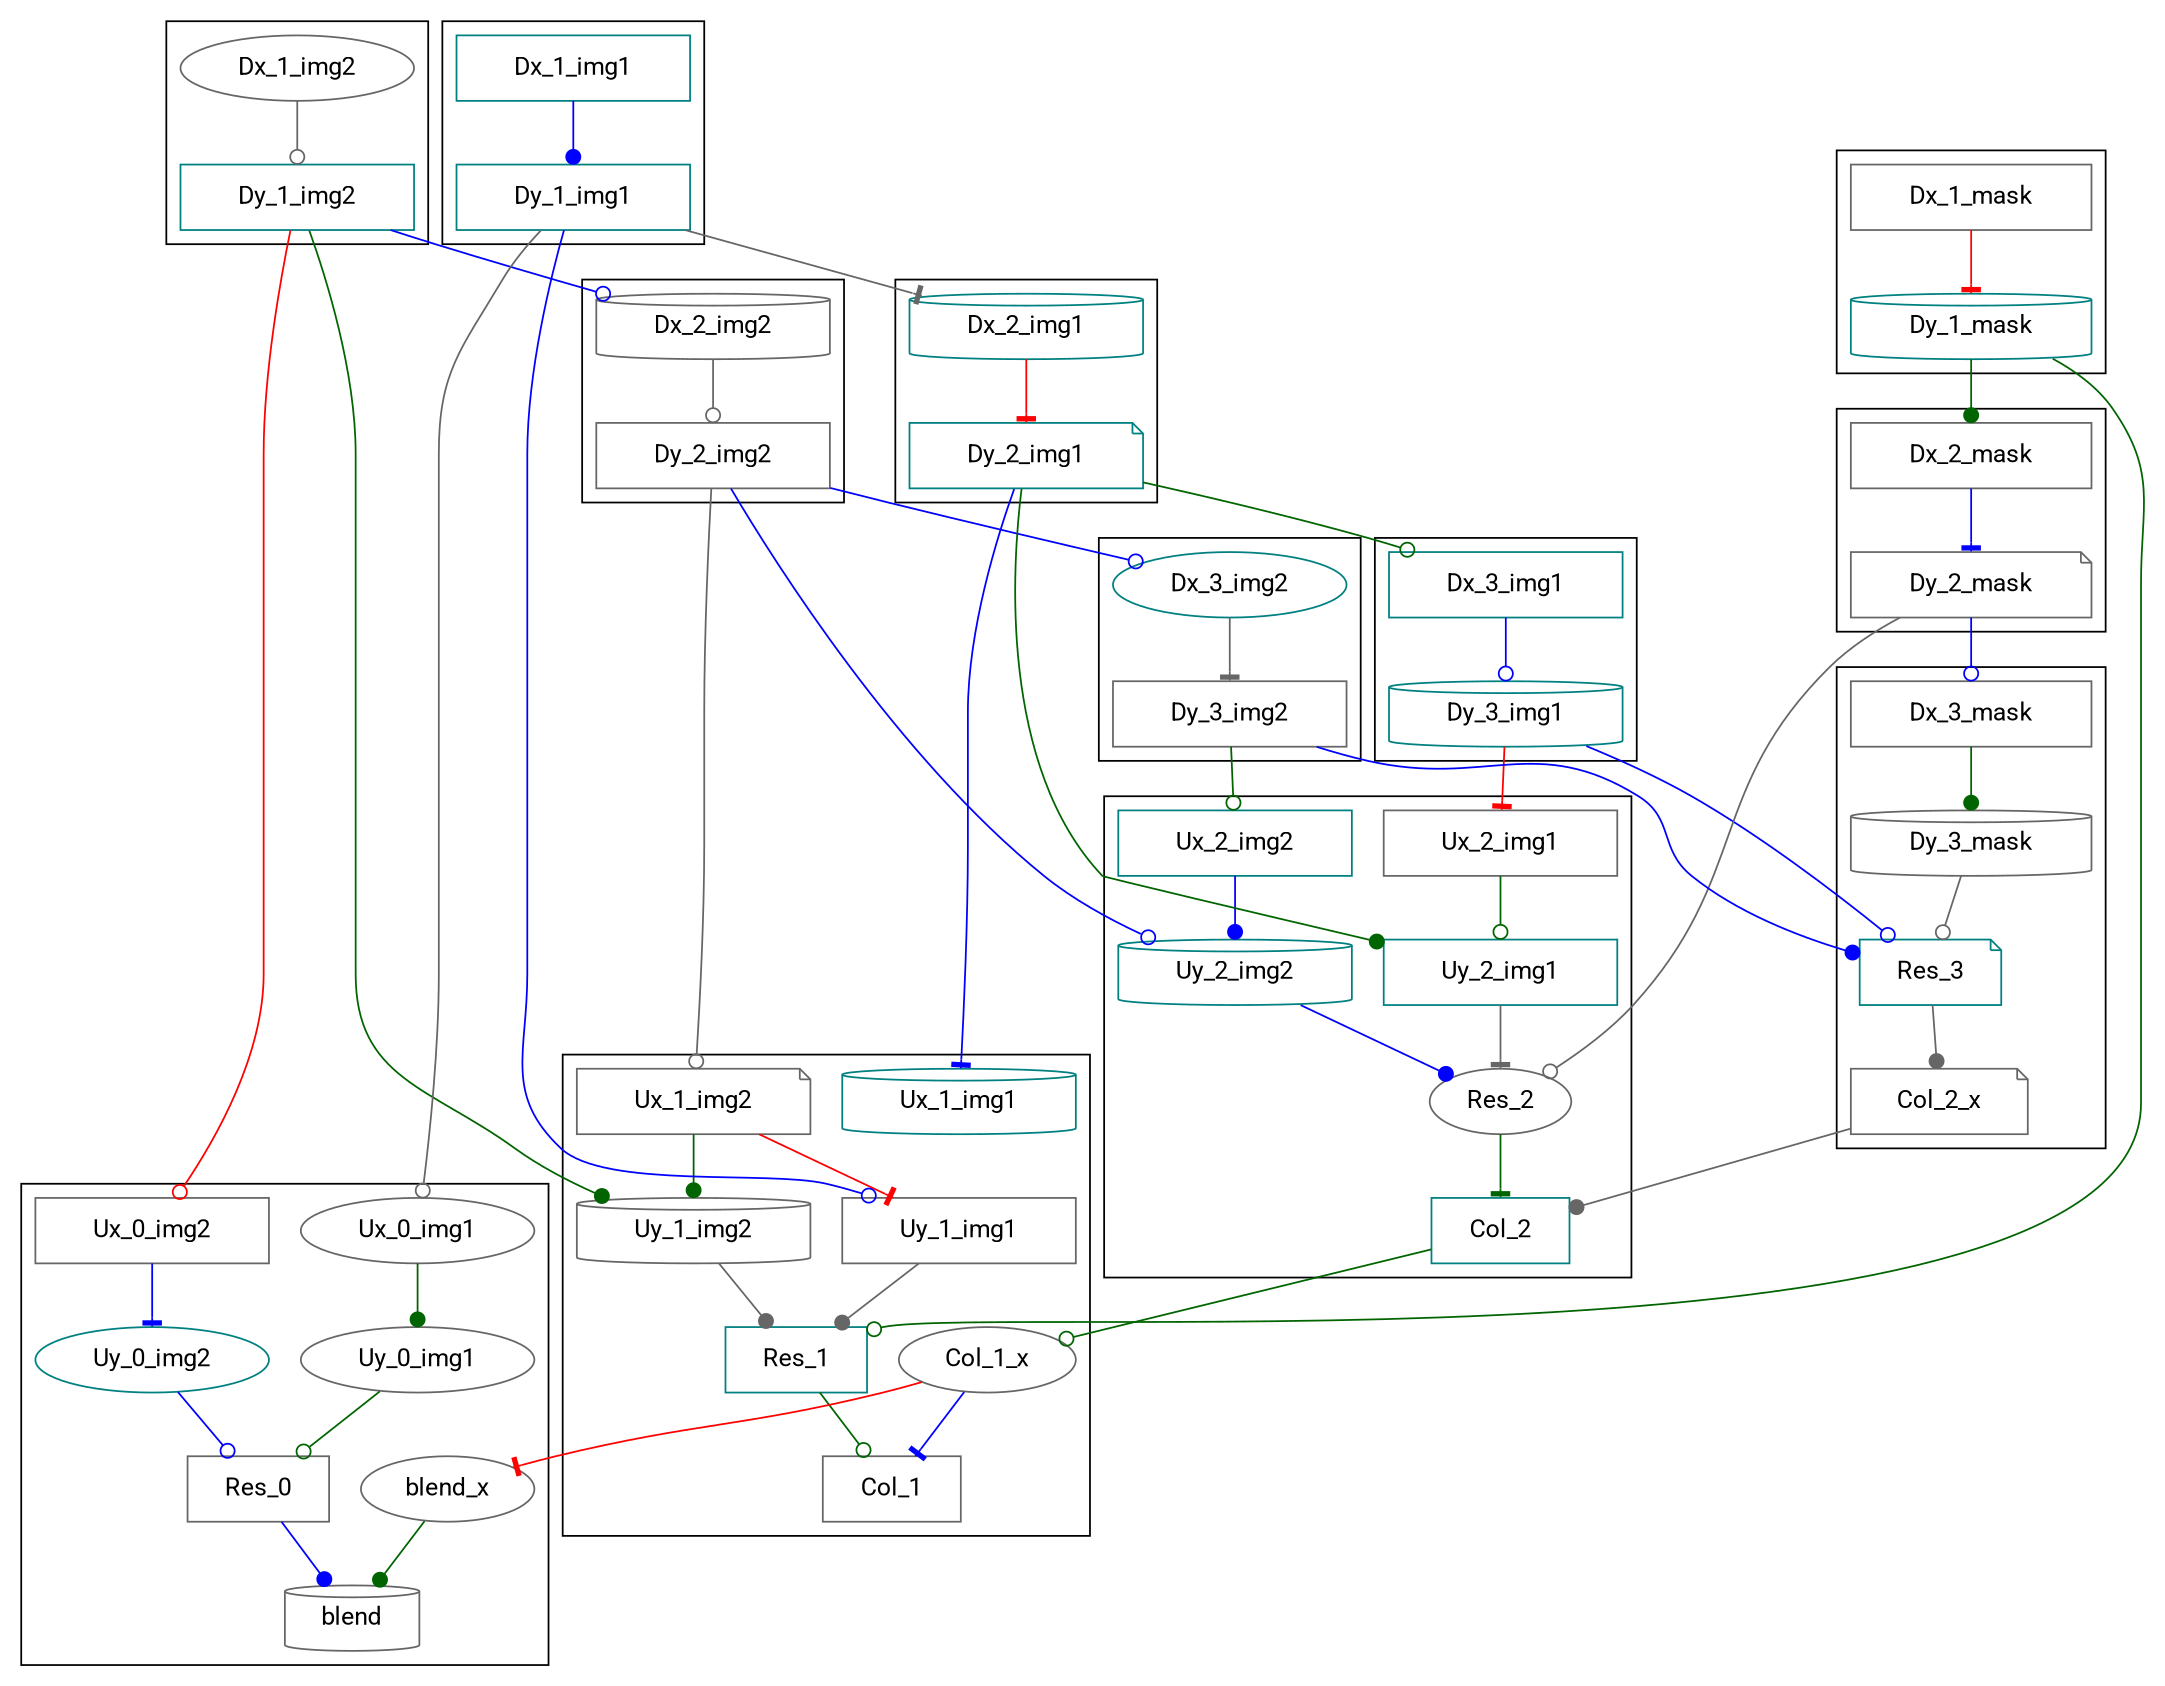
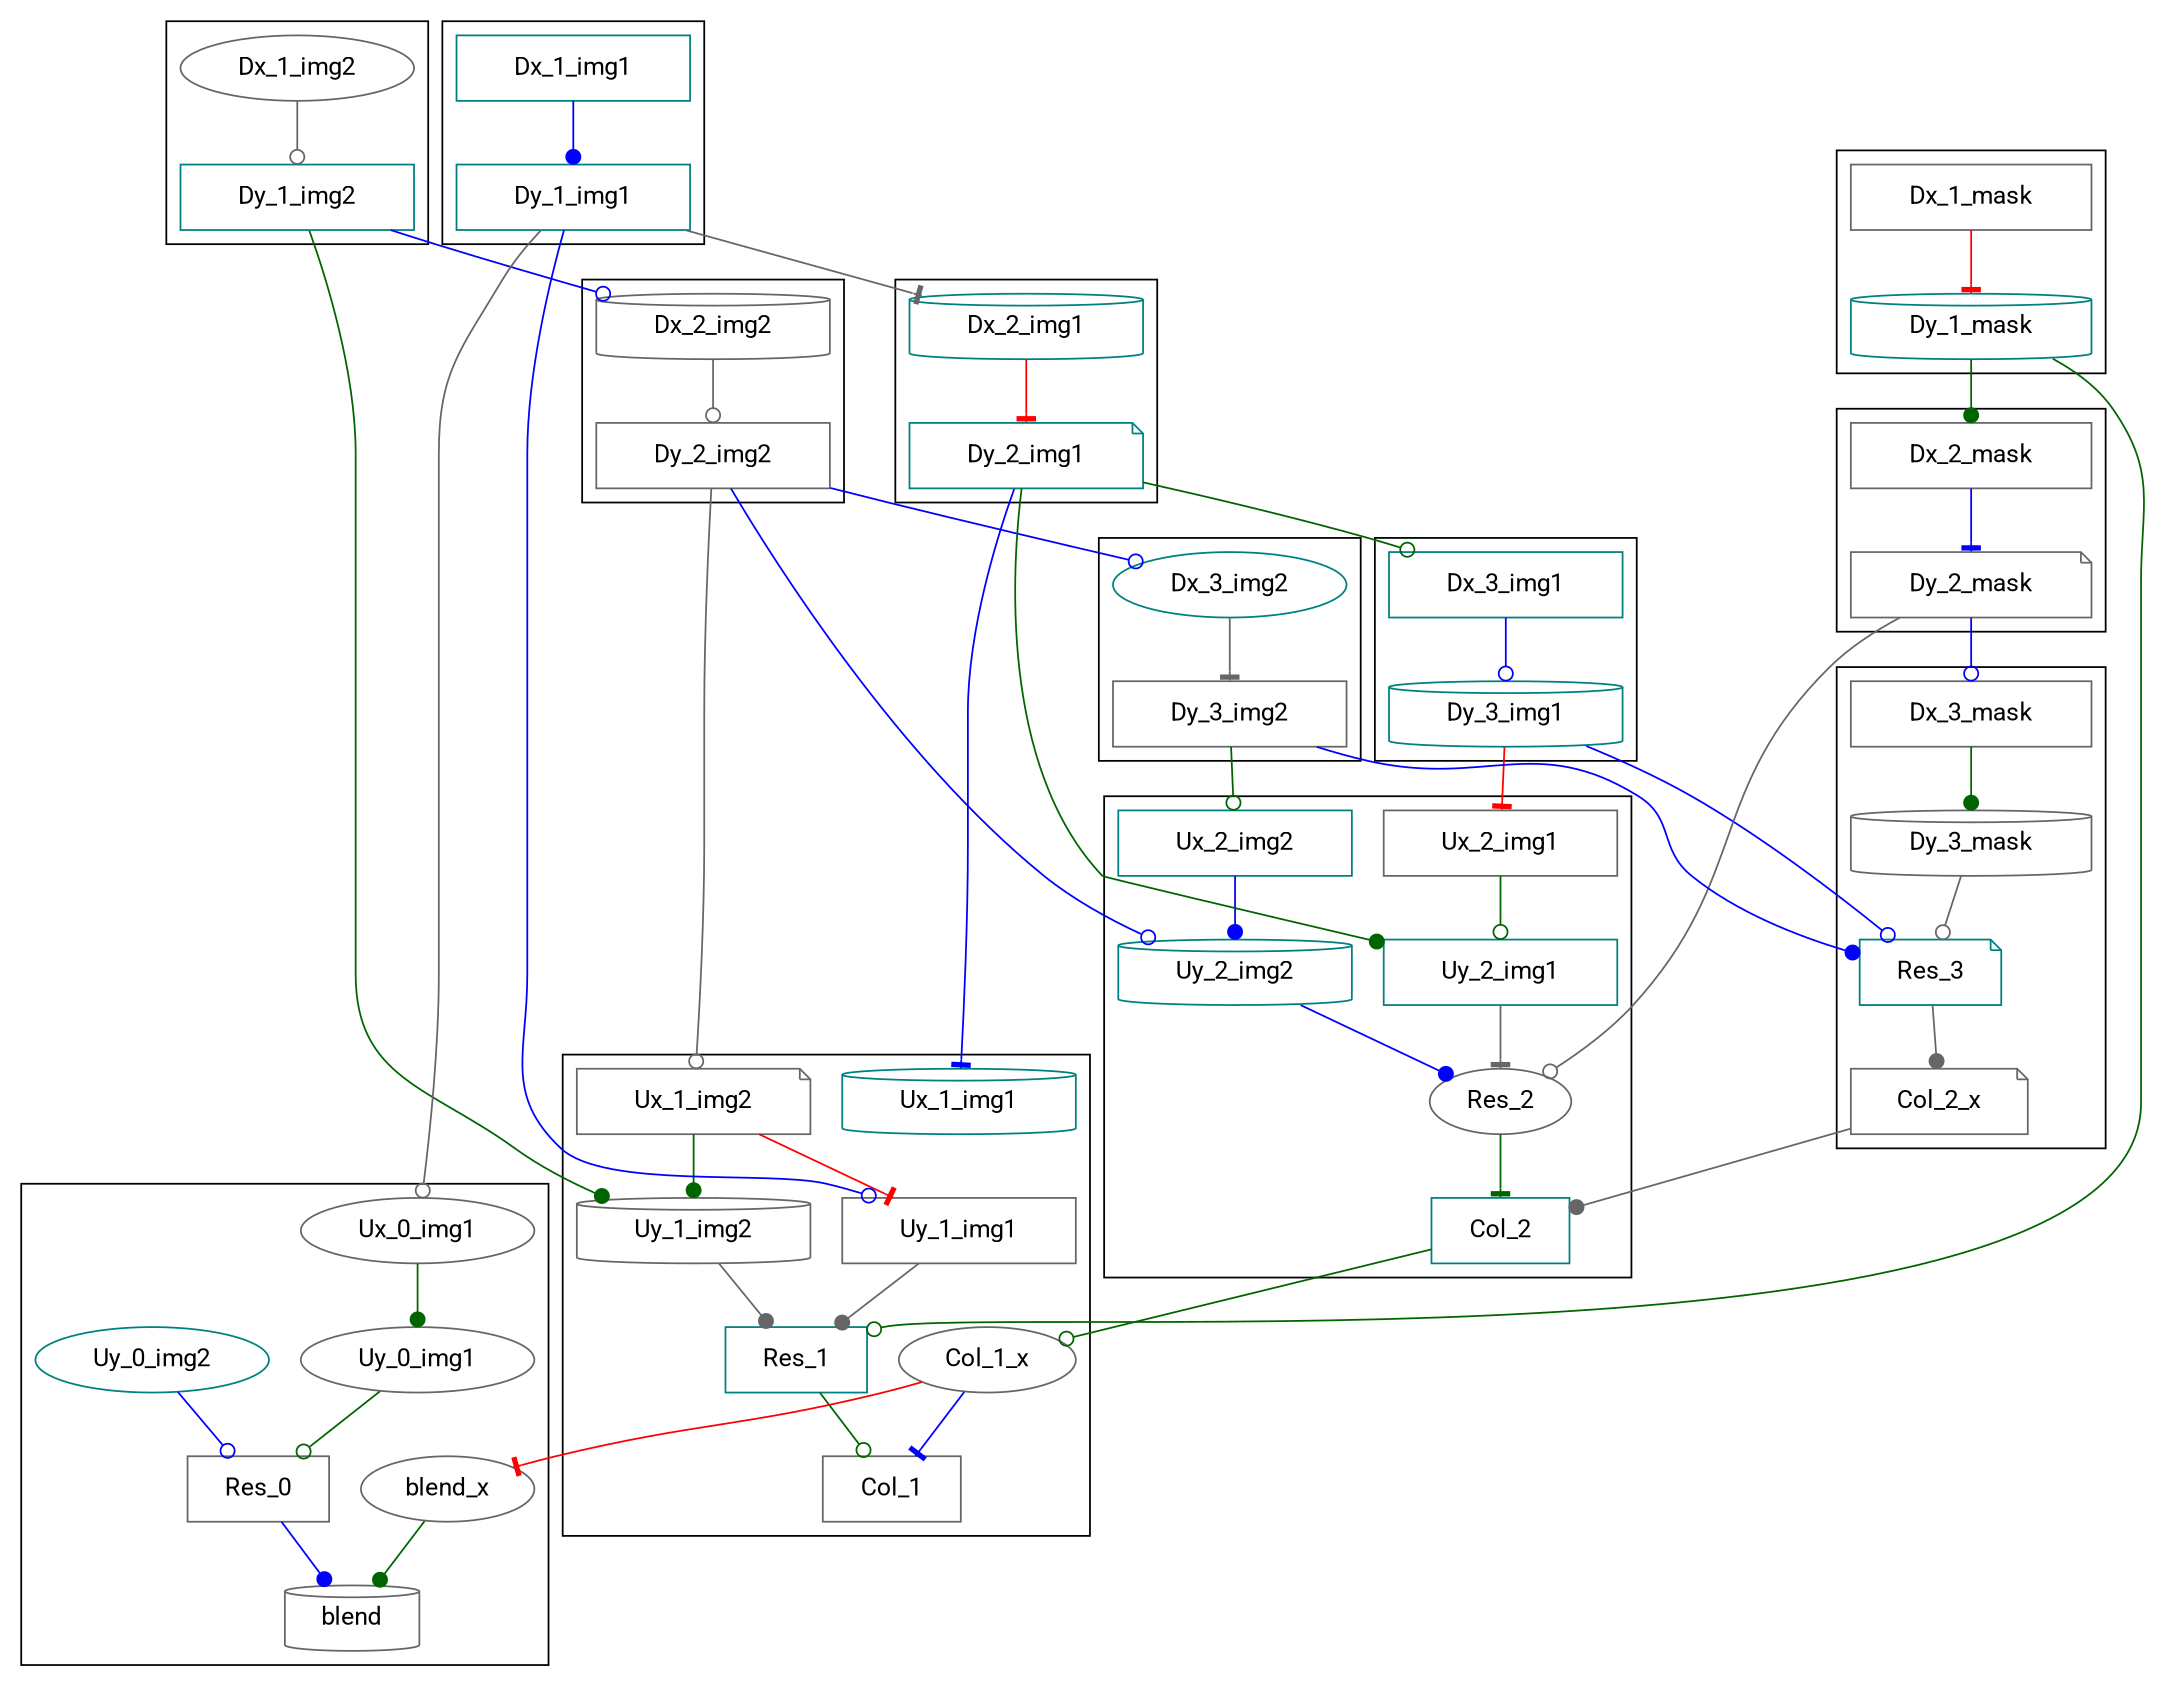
node "Ux_0_img2": removed
